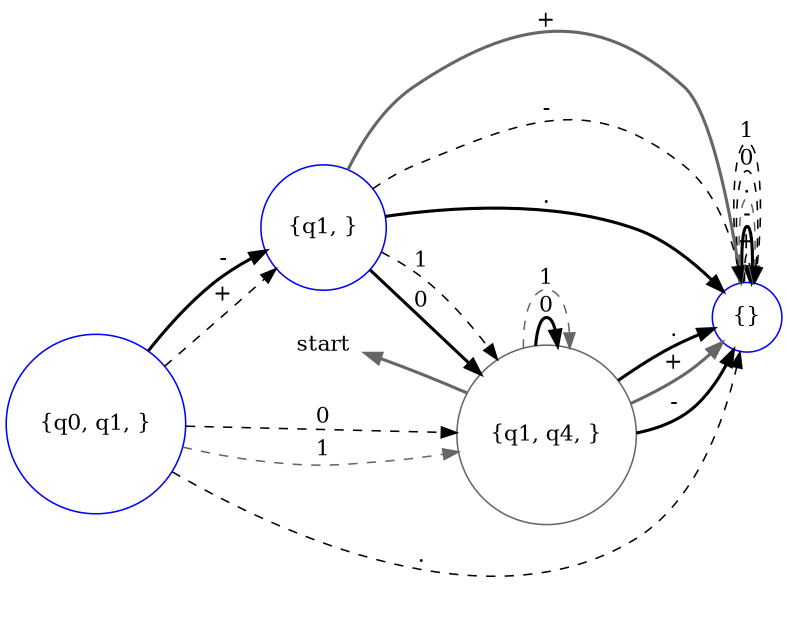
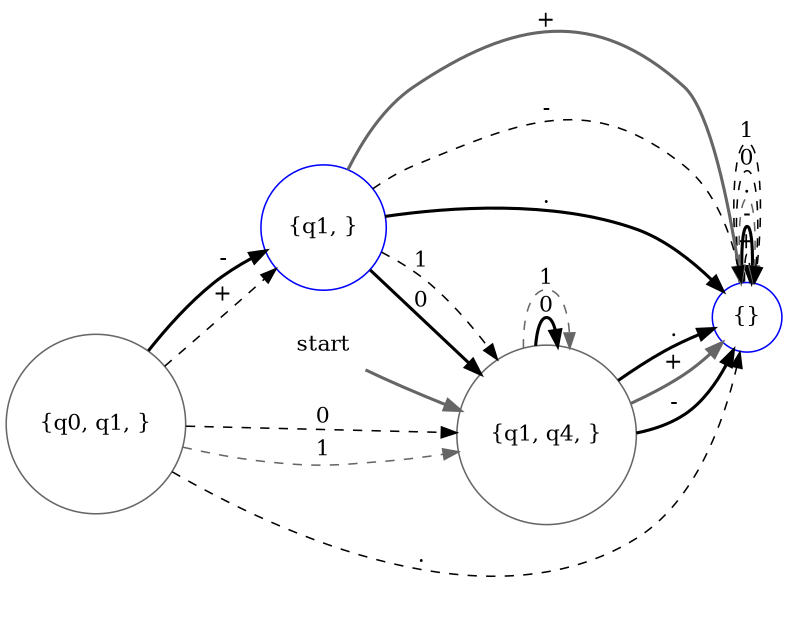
edge "{q1, q4, }" -> "start": reversed
node "{q0, q1, }": color blue -> gray40
